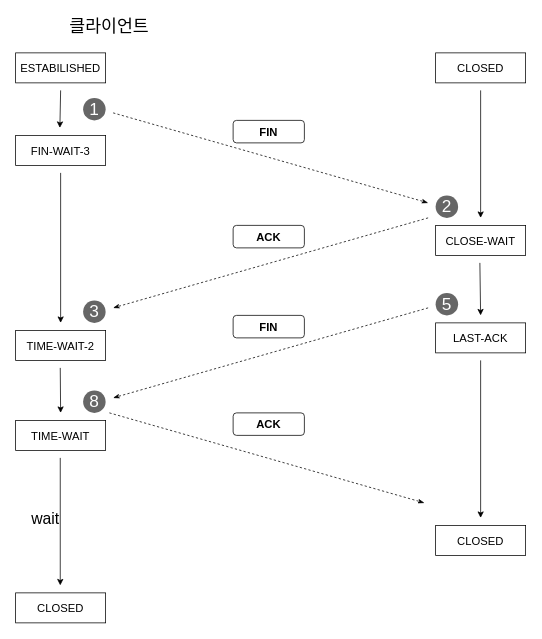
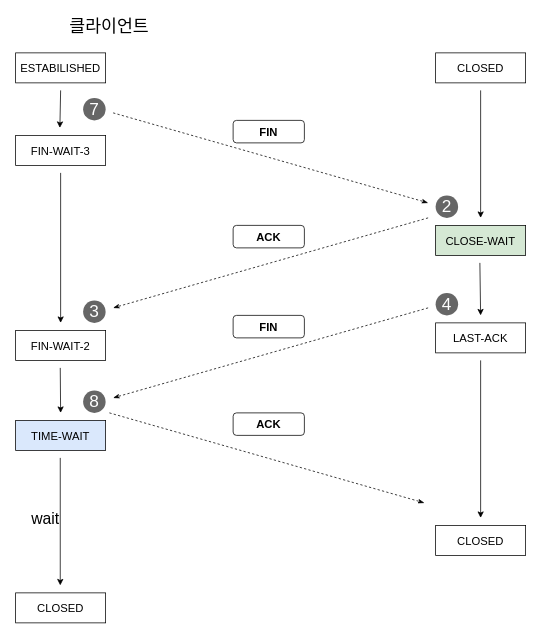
node "1": label "1" -> "7"
node "CLOSE-WAIT": fillcolor #ffffff -> #d5e8d4
node "5": label "5" -> "4"
node "TIME-WAIT-2": label "TIME-WAIT-2" -> "FIN-WAIT-2"
node "TIME-WAIT": fillcolor #ffffff -> #dae8fc
